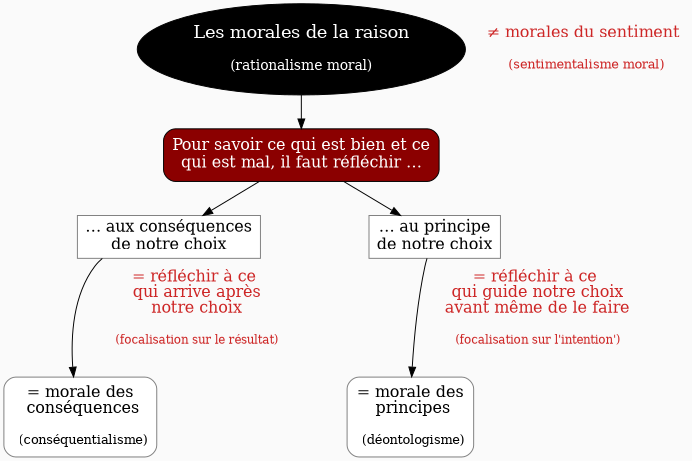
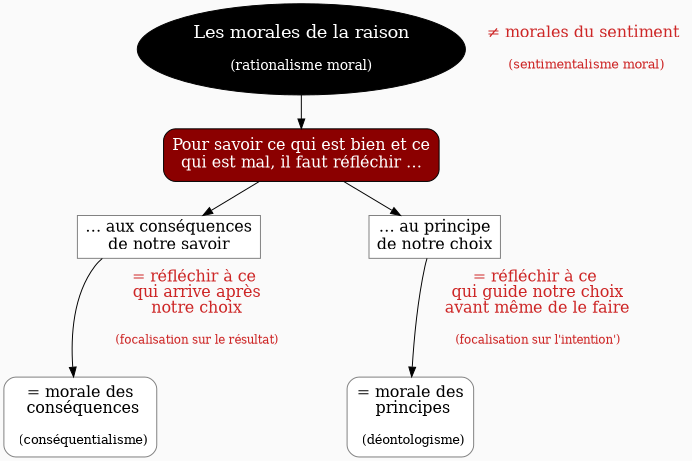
node "… aux conséquences de notre choix": label "… aux conséquences de notre choix" -> "… aux conséquences de notre savoir"
